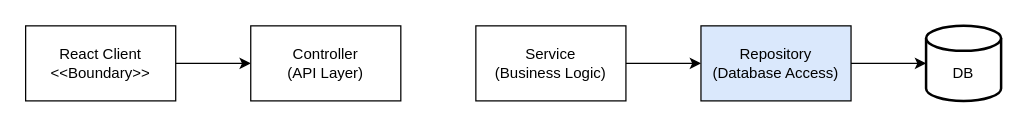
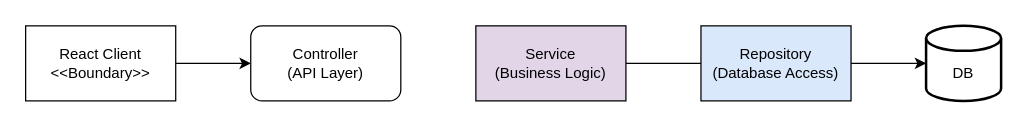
node "Controller (API Layer)": shape rectangle -> rounded rectangle
node "Service (Business Logic)": fillcolor #ffffff -> #e1d5e7
edge "Service (Business Logic)" -> "Repository (Database Access)": arrowhead classic -> none
